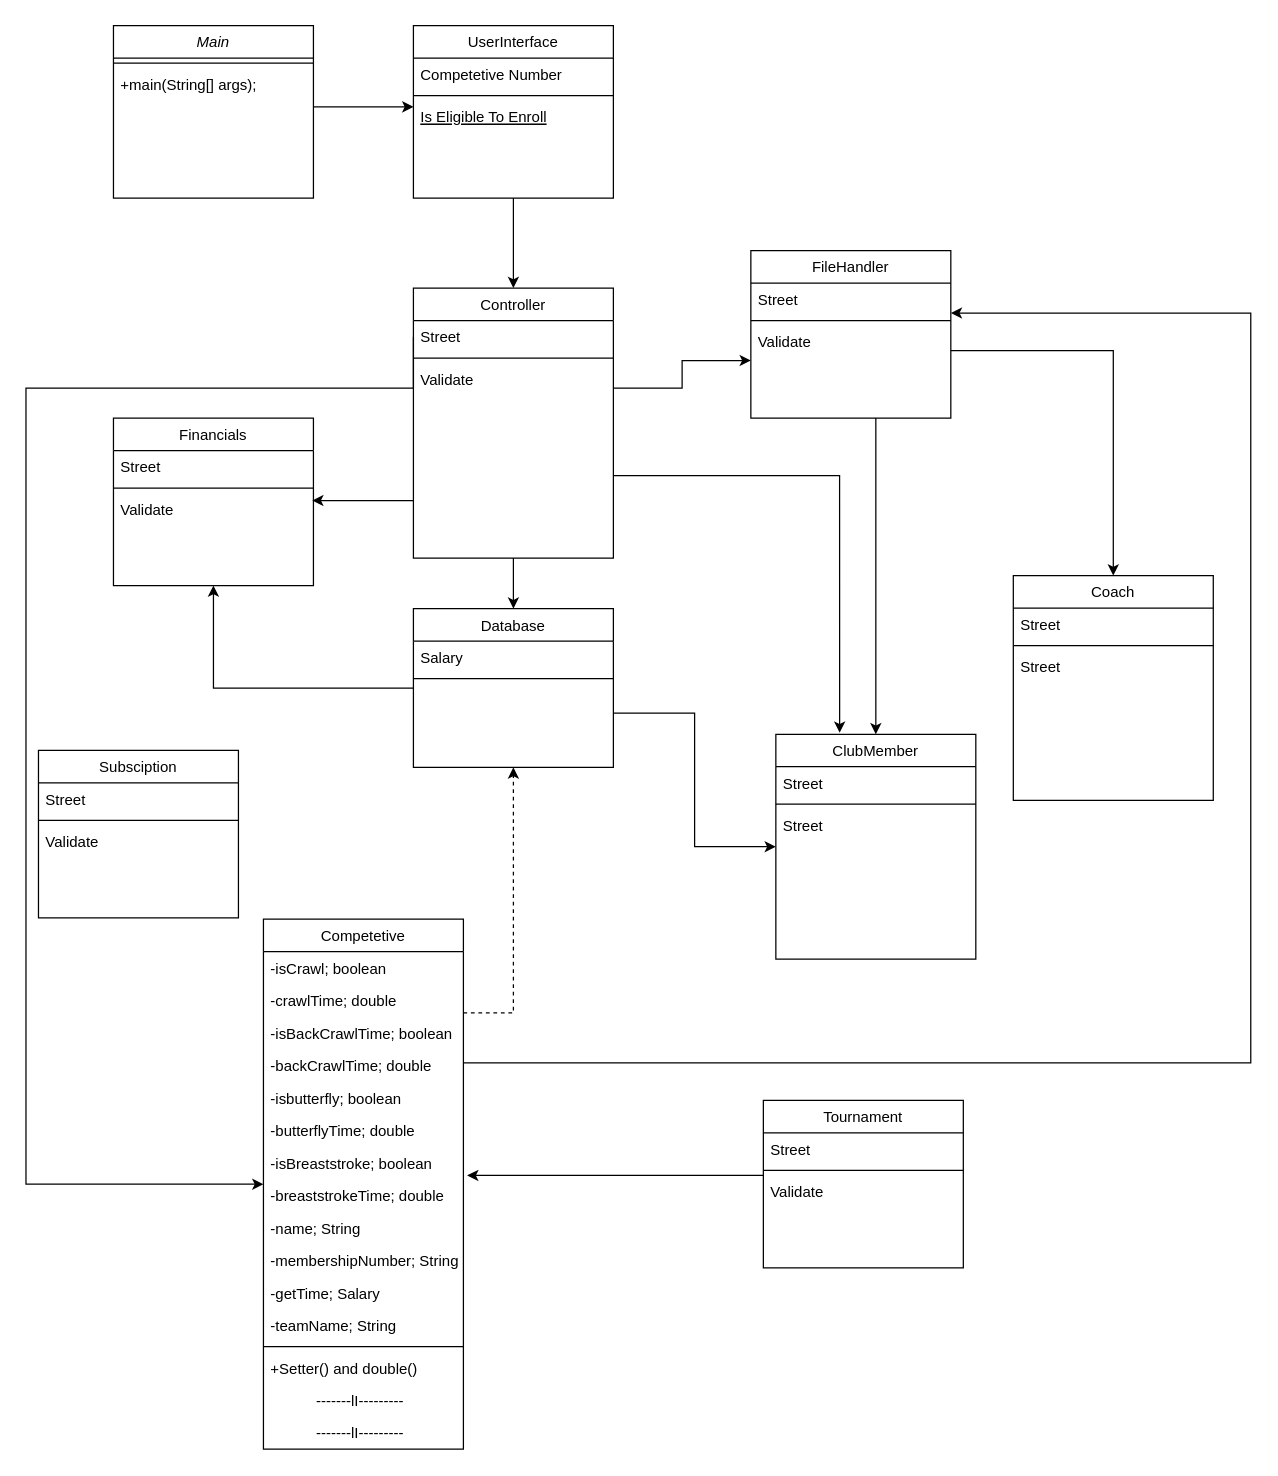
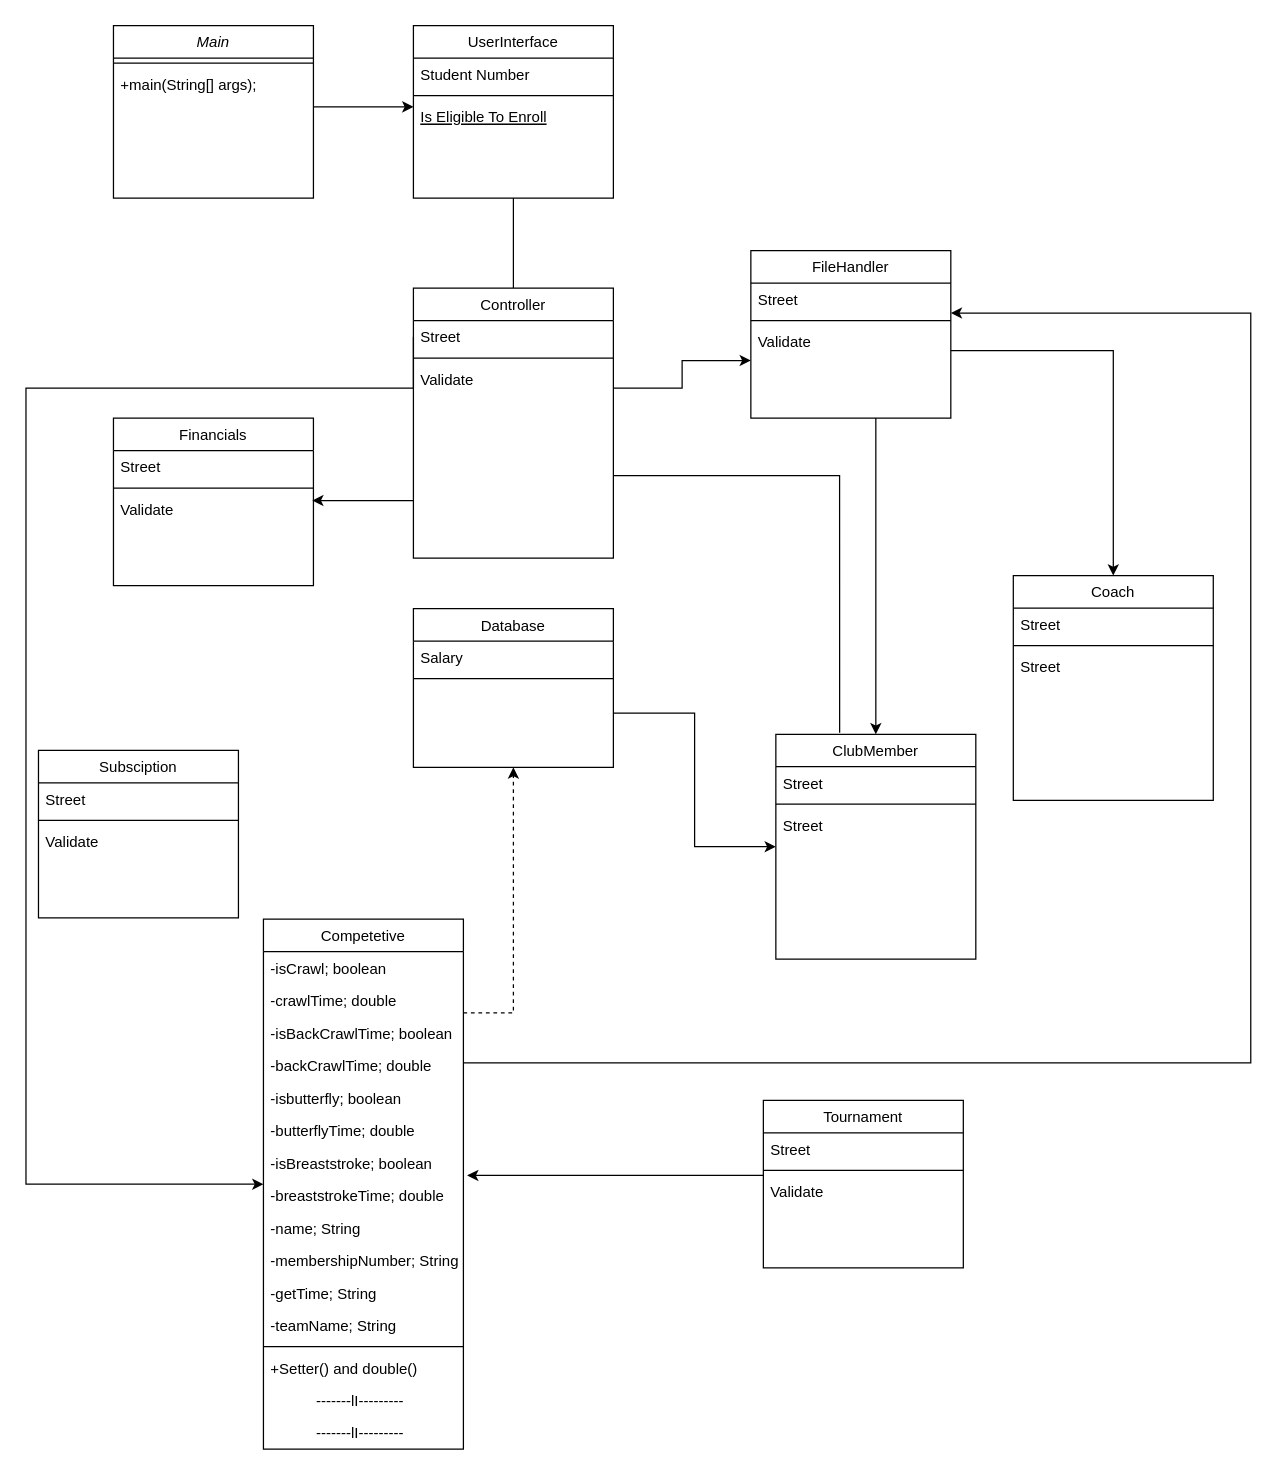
node "Competetive Number": label "Competetive Number" -> "Student Number"
edge "UserInterface" -> "Controller": arrowhead classic -> none
edge "Controller" -> "Database": removed
edge "Database" -> "Financials": removed
edge "Controller" -> "ClubMember": arrowhead classic -> none
node "-getTime; Salary": label "-getTime; Salary" -> "-getTime; String"
